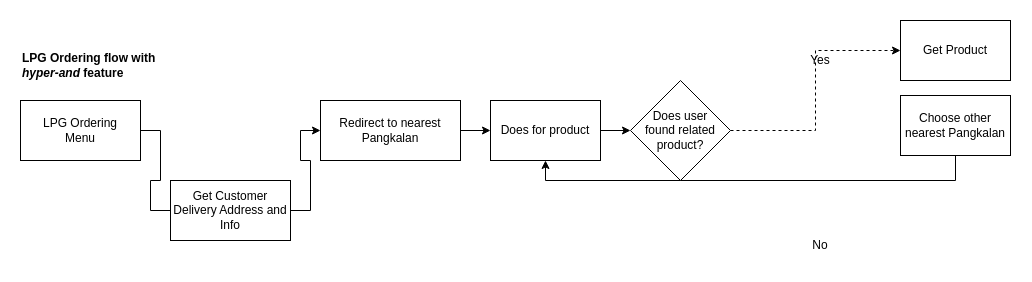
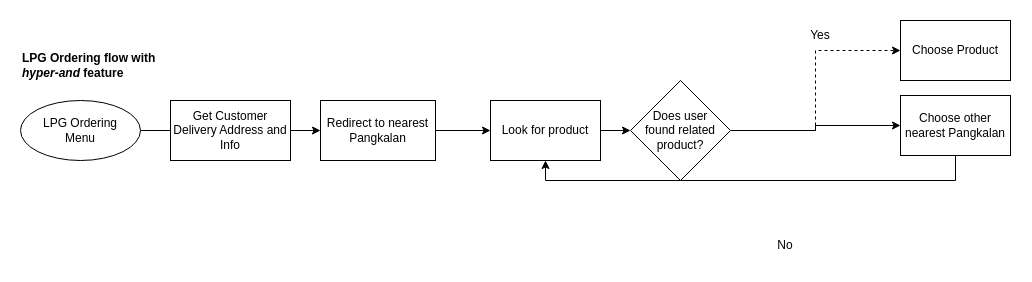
node "Get Product": label "Get Product" -> "Choose Product"
node "Yes": moved (821, 61) -> (821, 36)
edge "Does user found related product?" -> "Choose other nearest Pangkalan": added
node "LPG Ordering Menu": shape rectangle -> ellipse
node "Redirect to nearest Pangkalan": size 140x60 -> 115x60
node "Does for product": label "Does for product" -> "Look for product"
node "Get Customer Delivery Address and Info": moved (231, 211) -> (231, 131)
node "No": moved (821, 246) -> (786, 246)
